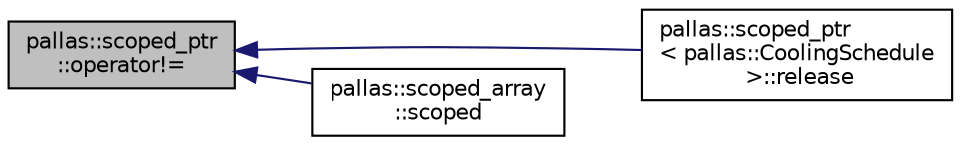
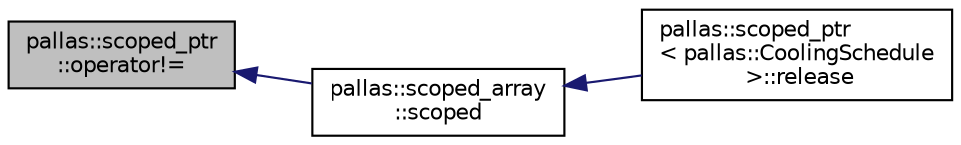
edge "pallas::scoped_ptr < pallas::CoolingSchedule >::release" -> "pallas::scoped_ptr ::operator!=": now "pallas::scoped_ptr < pallas::CoolingSchedule >::release" -> "pallas::scoped_array ::scoped"
